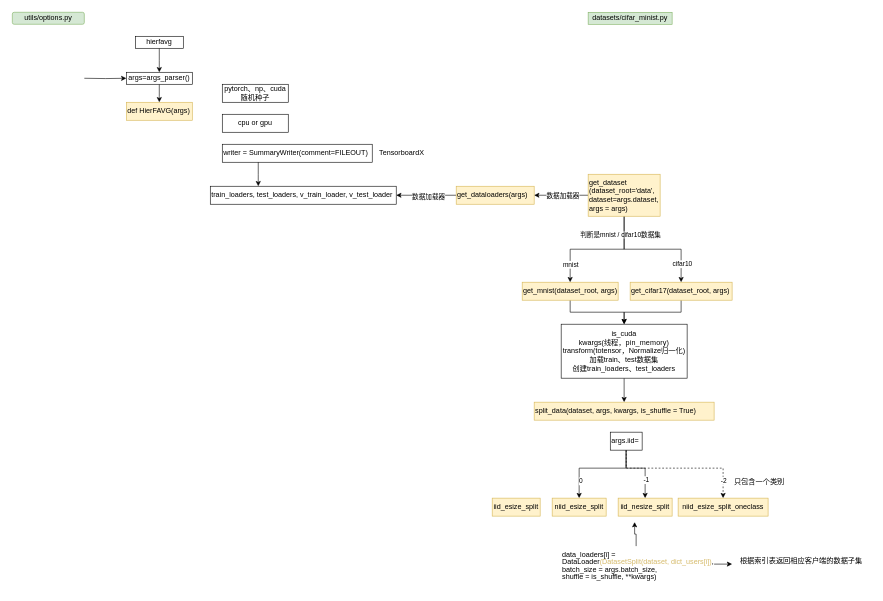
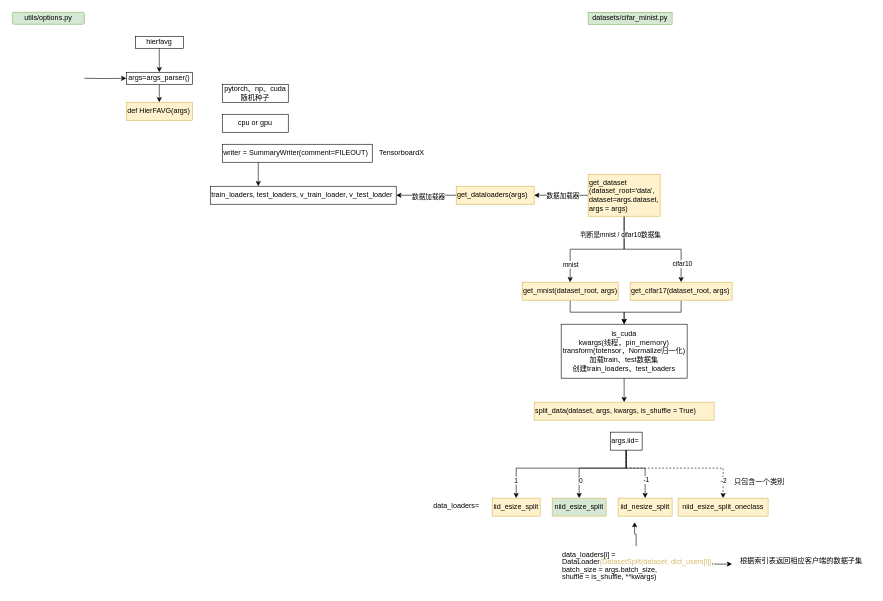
edge "args.iid=" -> "iid_esize_split": added, label "1"
node "data_loaders=": added
node "niid_esize_split": fillcolor #fff2cc -> #d5e8d4
